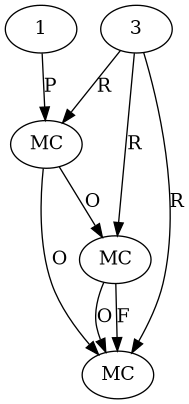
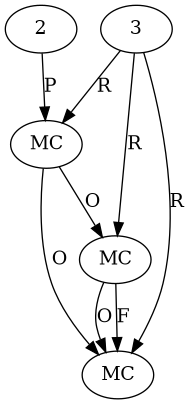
node "1": label "1" -> "2"
